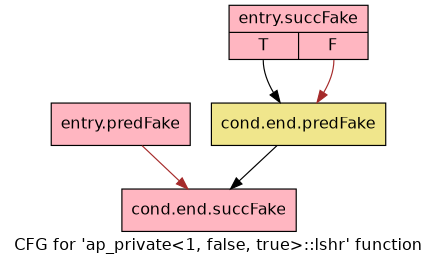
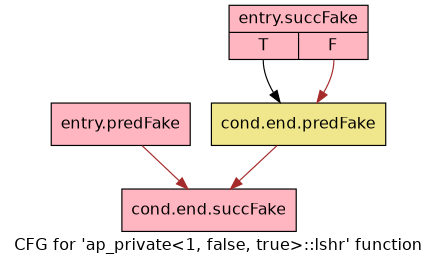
edge "cond.end.predFake" -> "cond.end.succFake": color black -> brown
